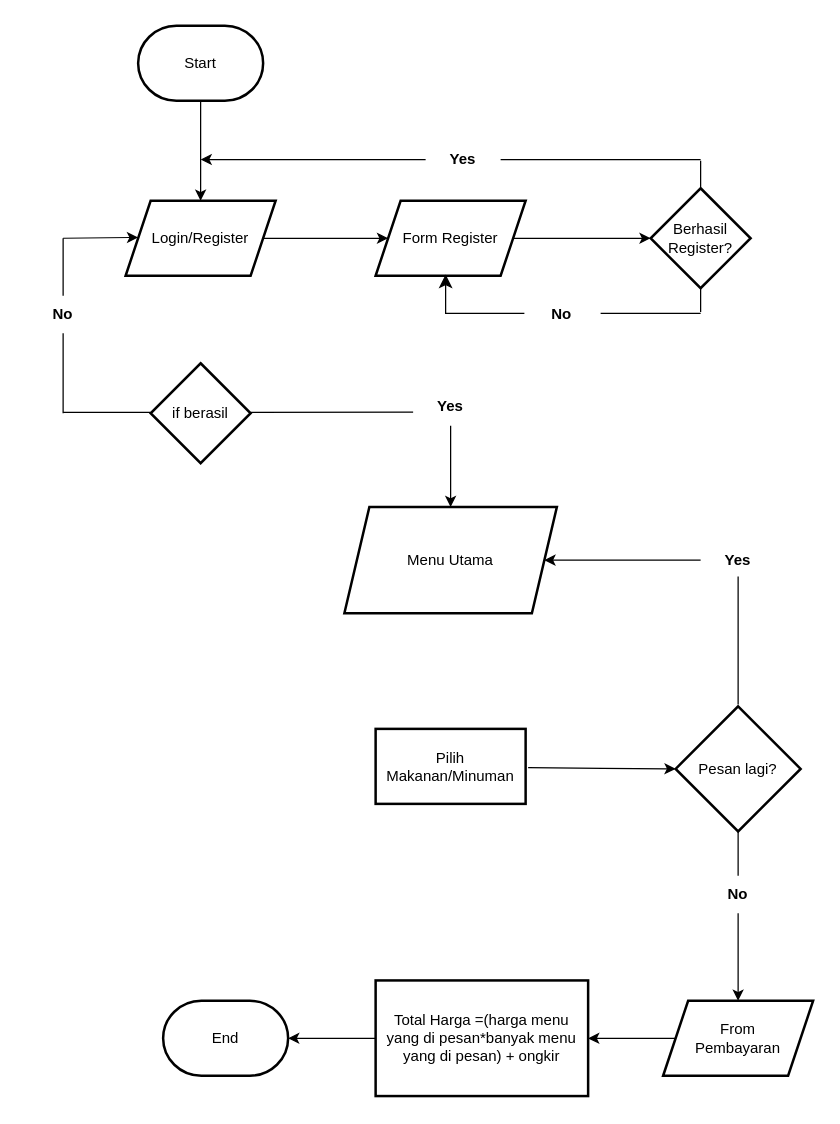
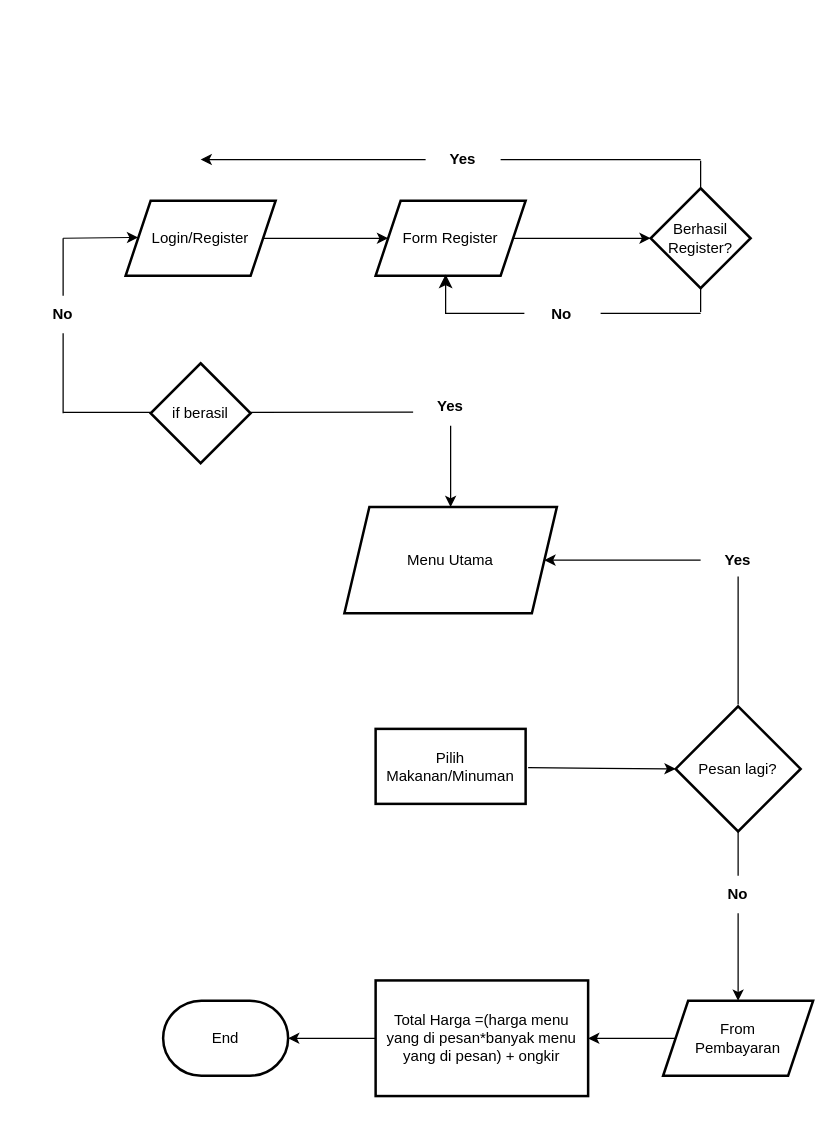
node "Start": removed
edge "Start" -> "Login/Register": removed
